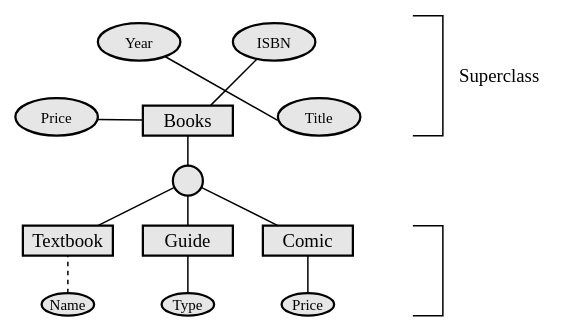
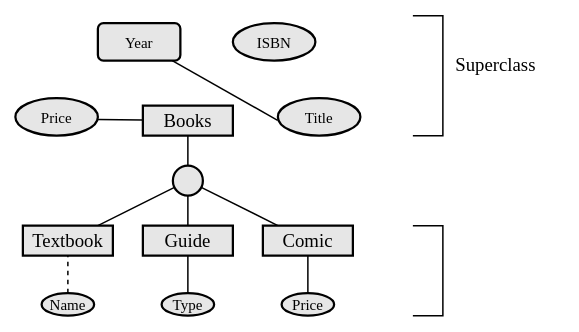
node "Year": shape ellipse -> rounded rectangle
node "Superclass": moved (510, 75) -> (507, 64)
edge "ISBN" -- "Books": removed
